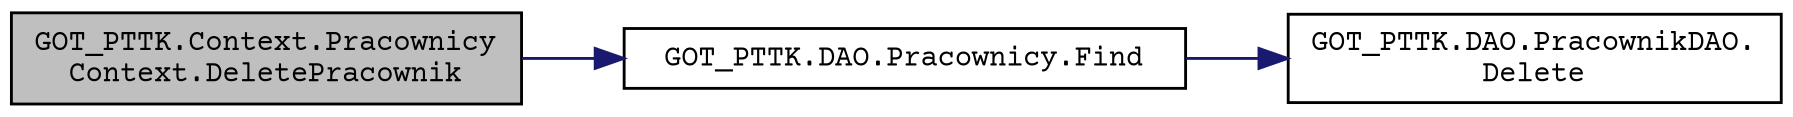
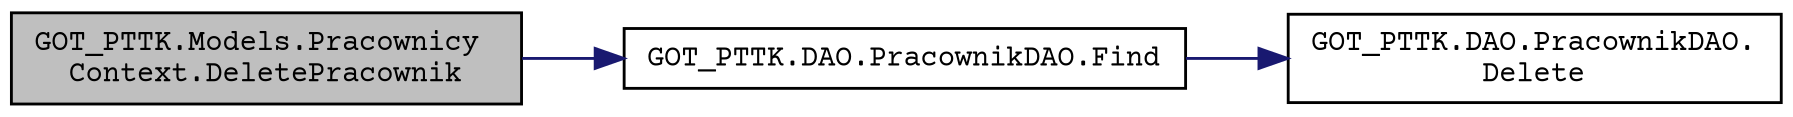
node "GOT_PTTK.Context.Pracownicy Context.DeletePracownik": label "GOT_PTTK.Context.Pracownicy Context.DeletePracownik" -> "GOT_PTTK.Models.Pracownicy Context.DeletePracownik"
node "GOT_PTTK.DAO.Pracownicy.Find": label "GOT_PTTK.DAO.Pracownicy.Find" -> "GOT_PTTK.DAO.PracownikDAO.Find"
